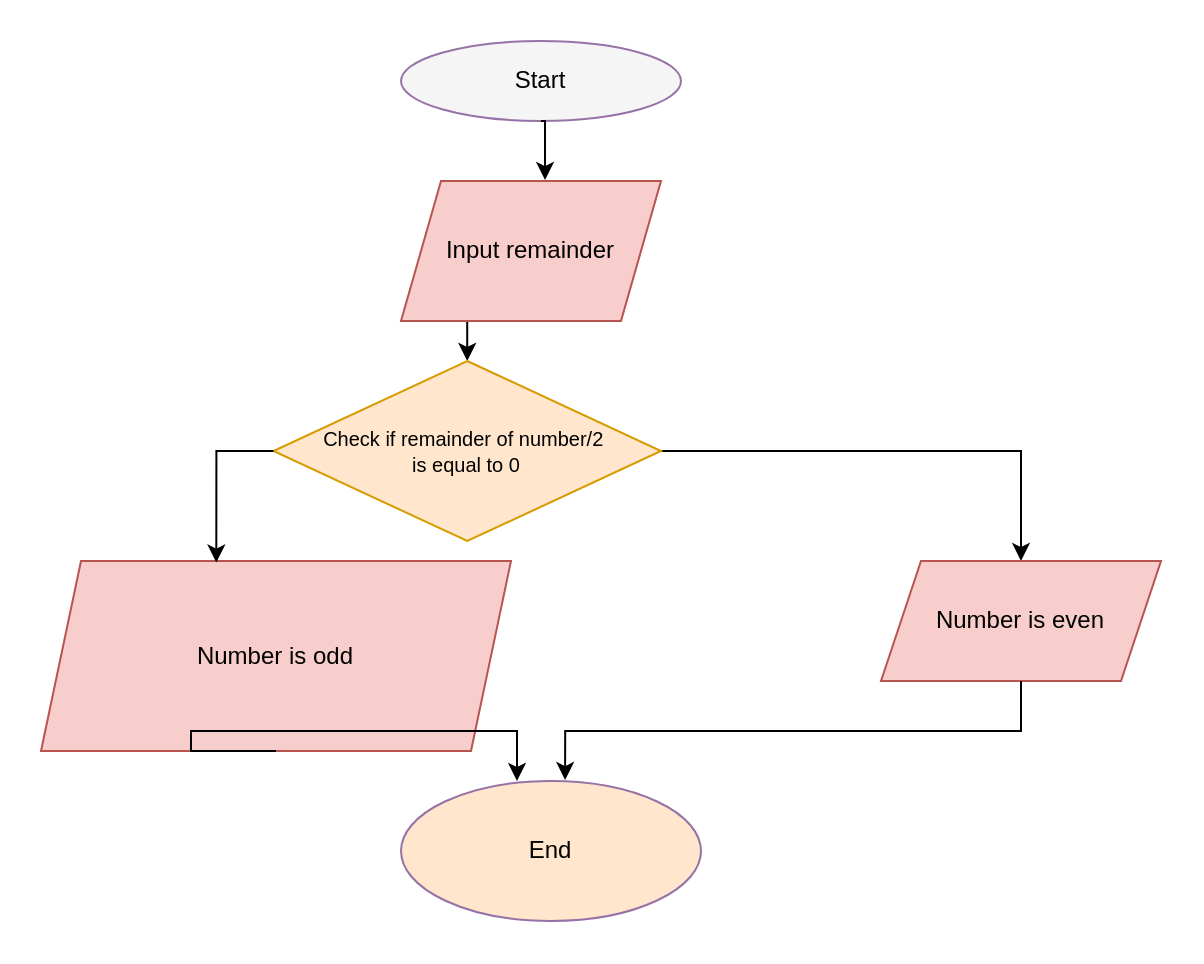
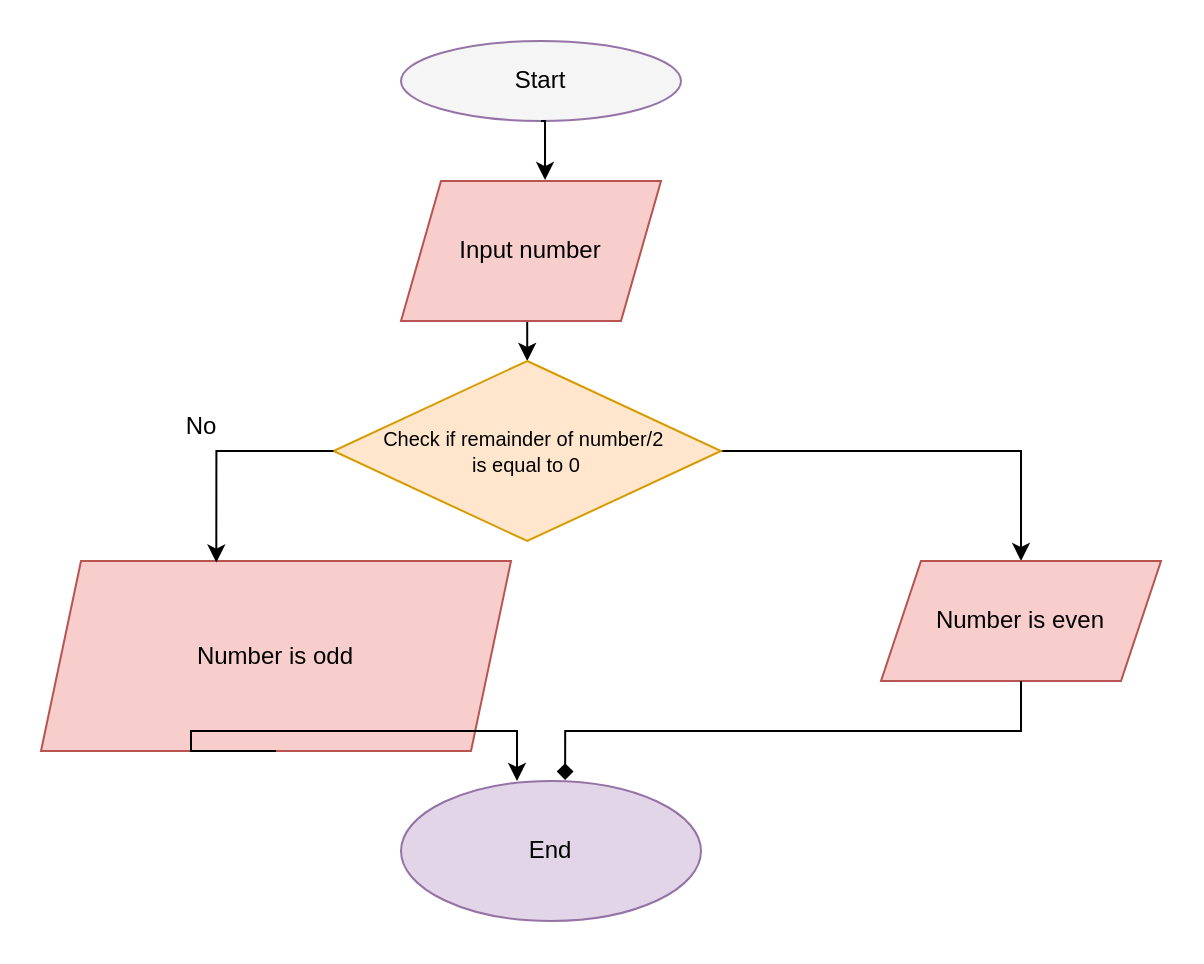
node "Input remainder": label "Input remainder" -> "Input number"
node "No": added
node "Check if remainder of number/2 is equal to 0": moved (467, 451) -> (527, 451)
edge "Number is even" -> "End": arrowhead classic -> diamond
node "End": fillcolor #ffe6cc -> #e1d5e7
